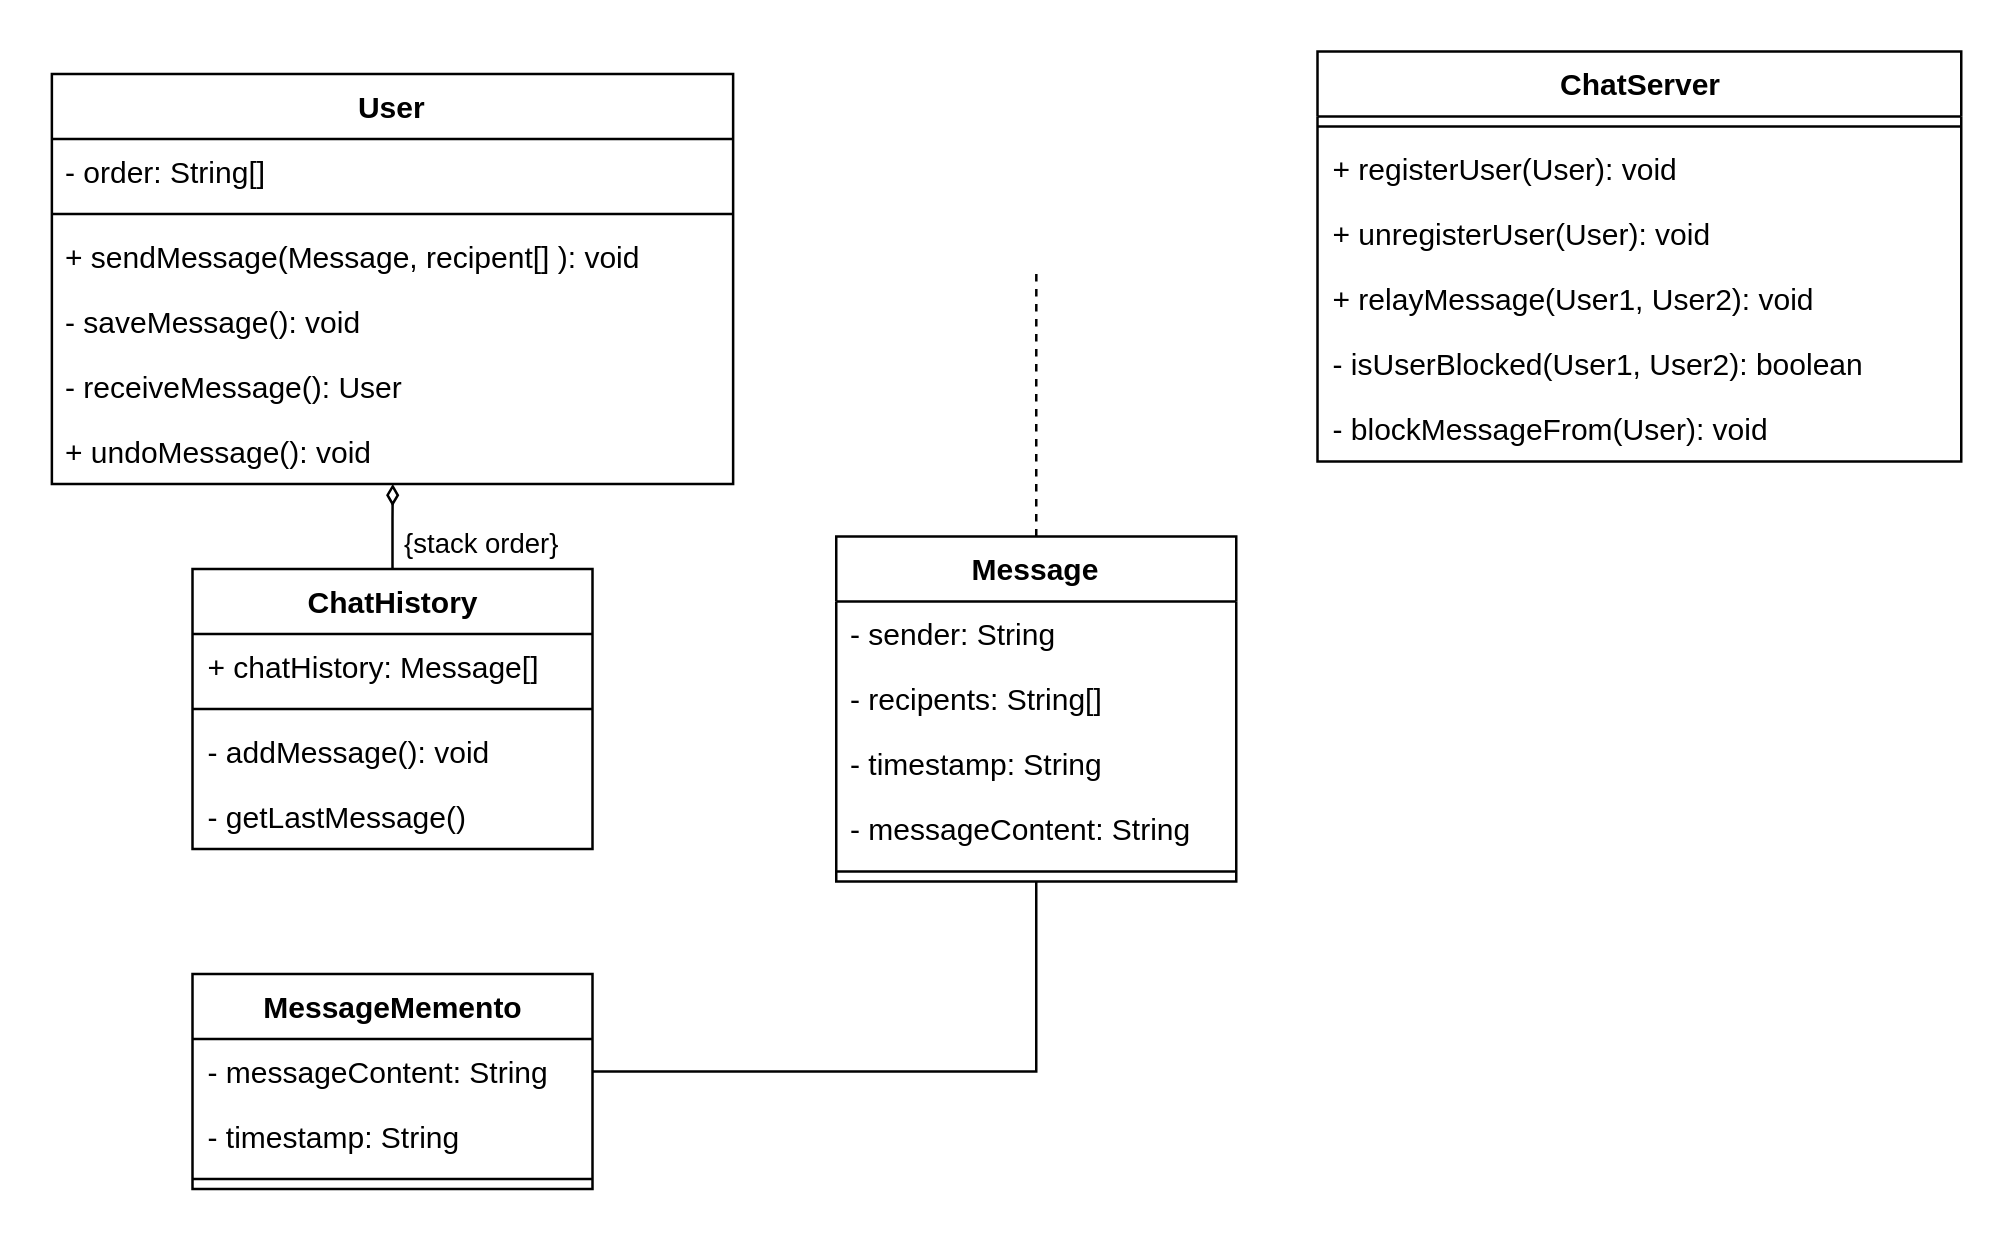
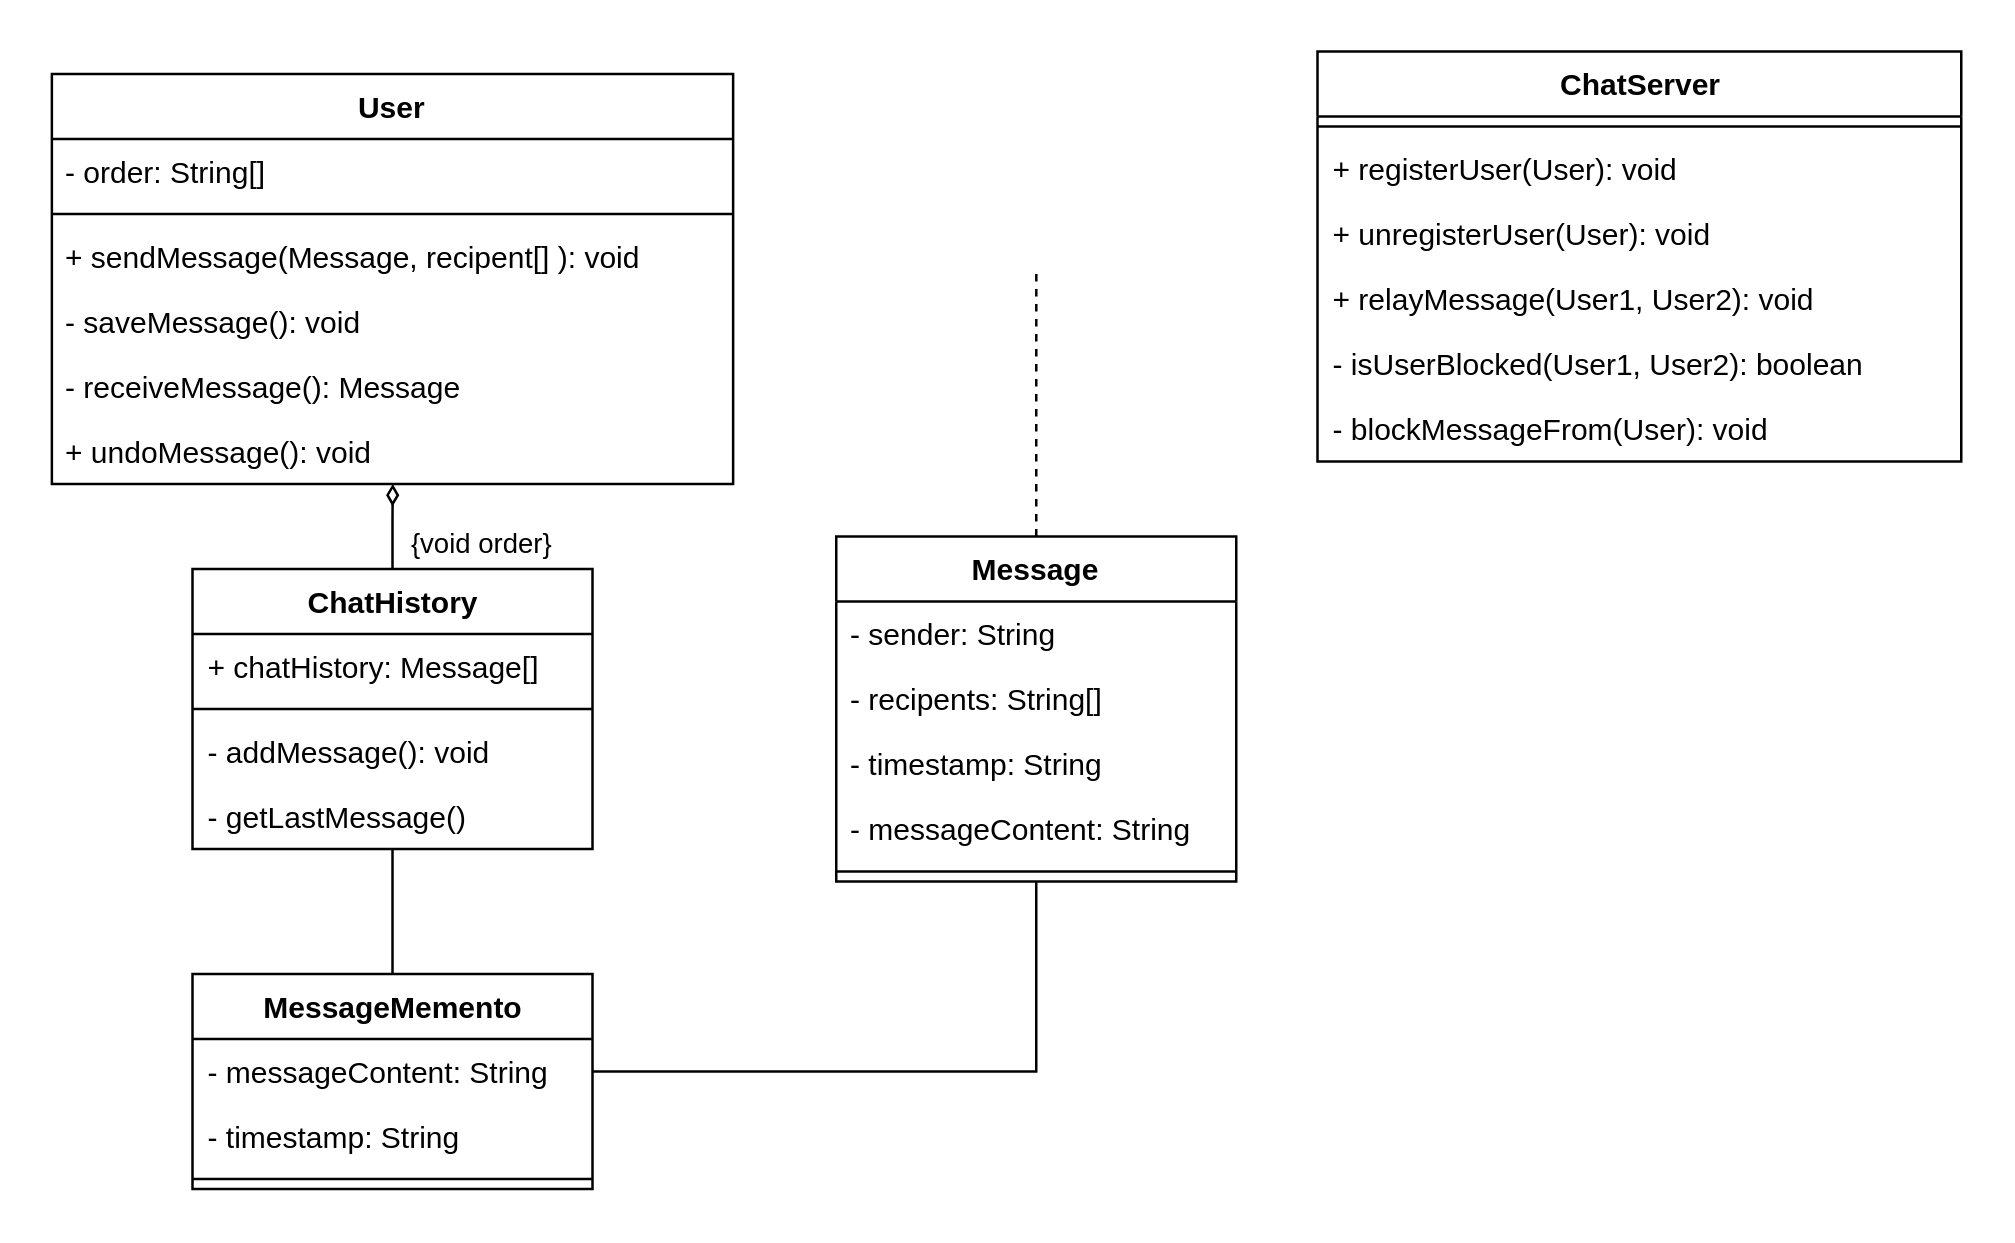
node "- receiveMessage(): User": label "- receiveMessage(): User" -> "- receiveMessage(): Message"
node "{stack order}": label "{stack order}" -> "{void order}"
edge "ChatHistory" -- "MessageMemento": added
